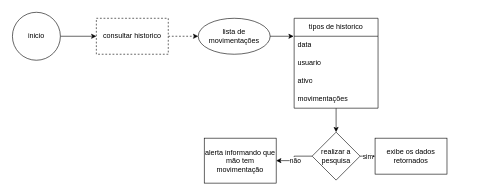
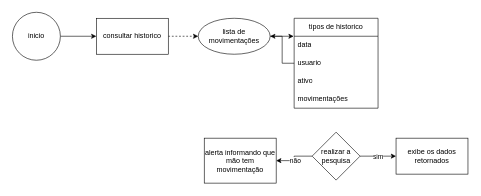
node "consultar historico": style dashed -> solid
edge "tipos de historico" -> "realizar a pesquisa": now "tipos de historico" -> "lista de movimentações"
node "exibe os dados retornados": moved (411, 156) -> (432, 156)
